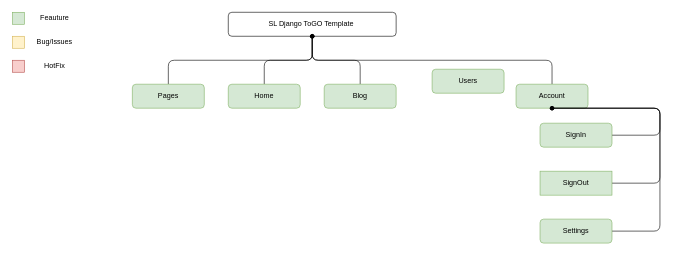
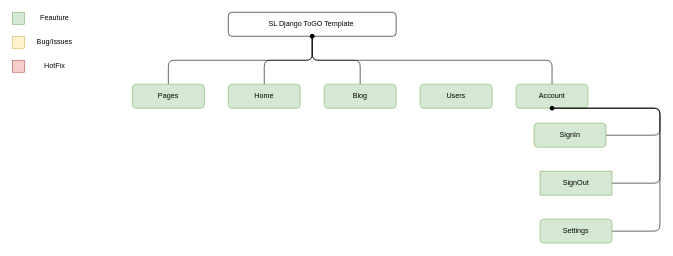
node "Users": moved (468, 81) -> (456, 96)
node "SignIn": moved (576, 135) -> (570, 135)
